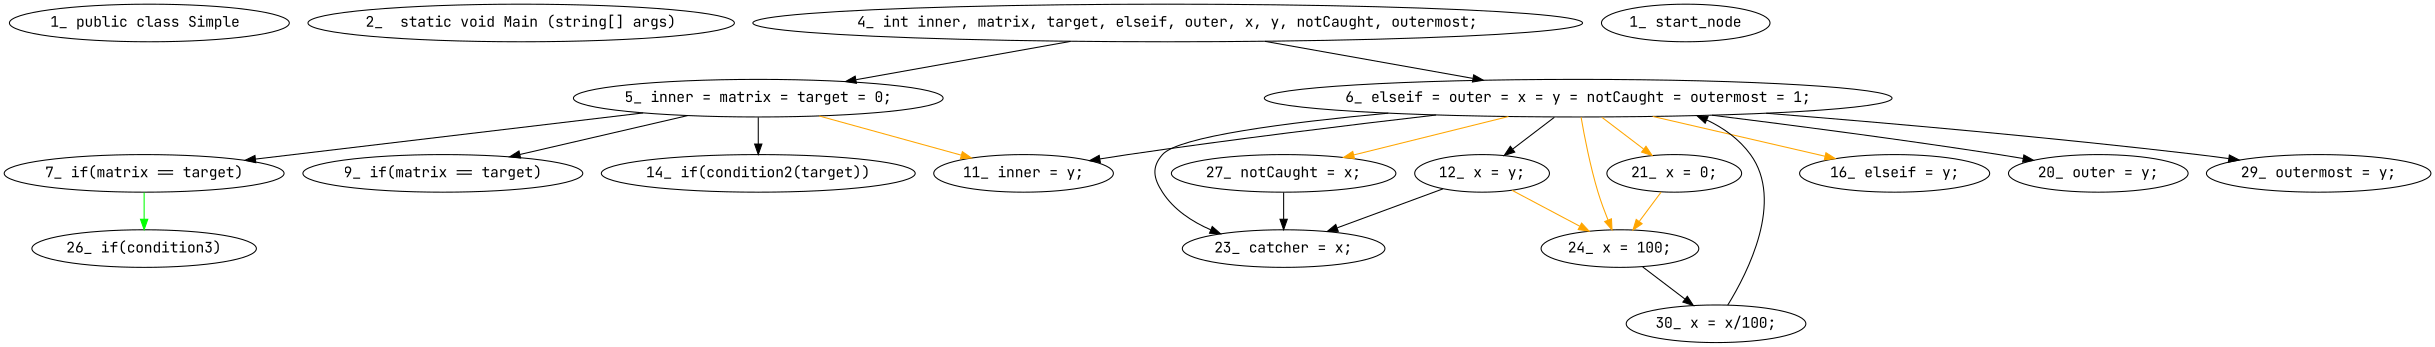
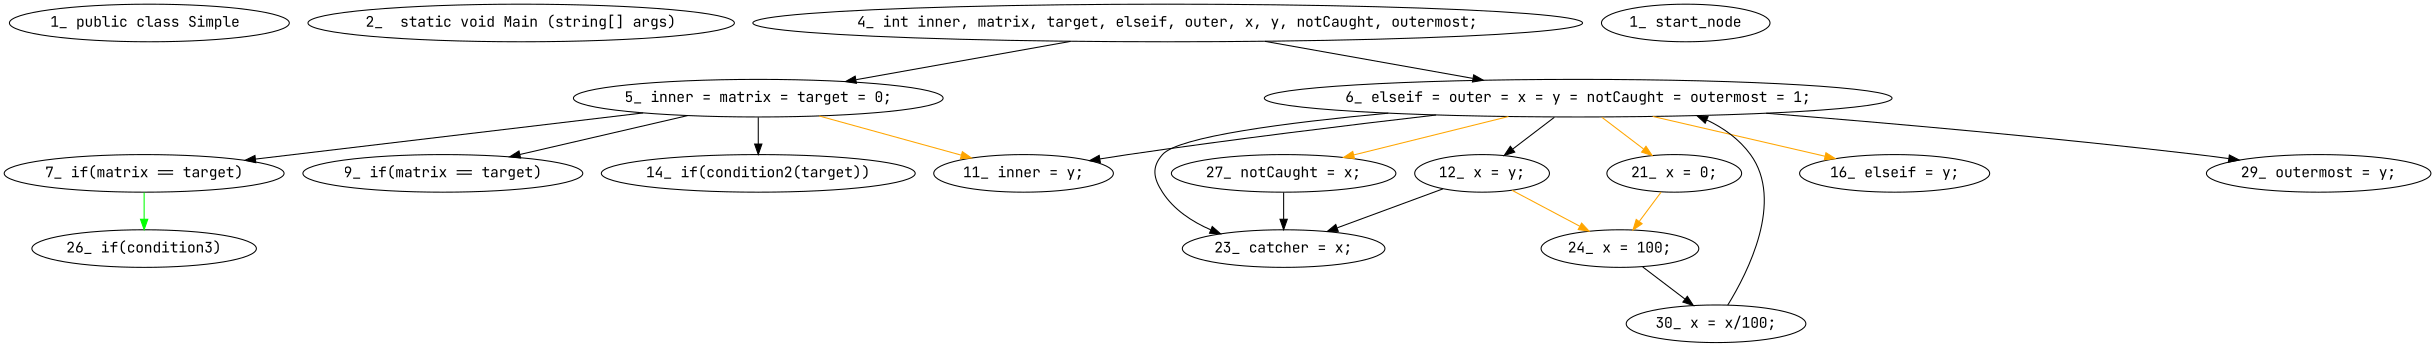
edge "6_ elseif = outer = x = y = notCaught = outermost = 1;" -> "24_ x = 100;": removed
node "20_ outer = y;": removed
